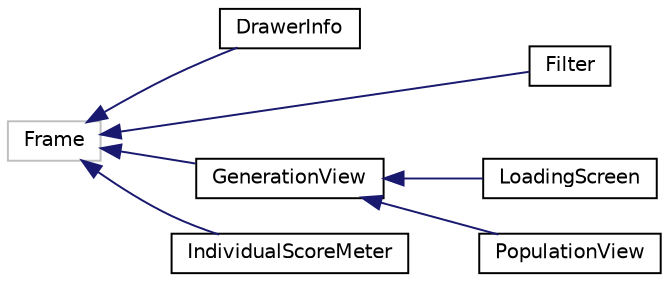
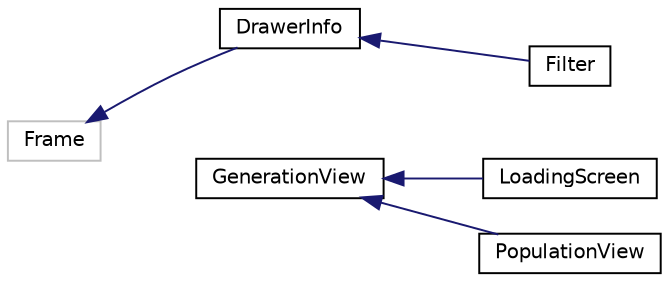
edge "Filter" -> "Frame": now "Filter" -> "DrawerInfo"
edge "GenerationView" -> "Frame": removed
node "IndividualScoreMeter": removed
